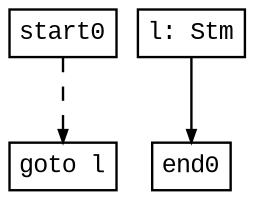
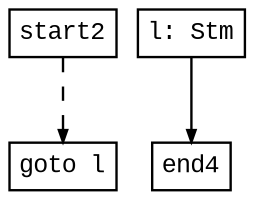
node "start0": label "start0" -> "start2"
node "end0": label "end0" -> "end4"
